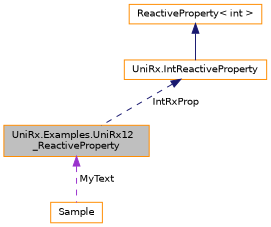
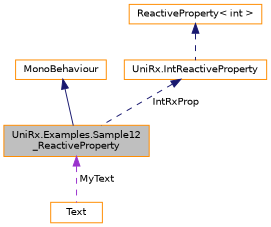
edge "UniRx.IntReactiveProperty" -> "ReactiveProperty< int >": style solid -> dashed
node "MonoBehaviour": added
node "UniRx.Examples.UniRx12 _ReactiveProperty": label "UniRx.Examples.UniRx12 _ReactiveProperty" -> "UniRx.Examples.Sample12 _ReactiveProperty"
node "Sample": label "Sample" -> "Text"
